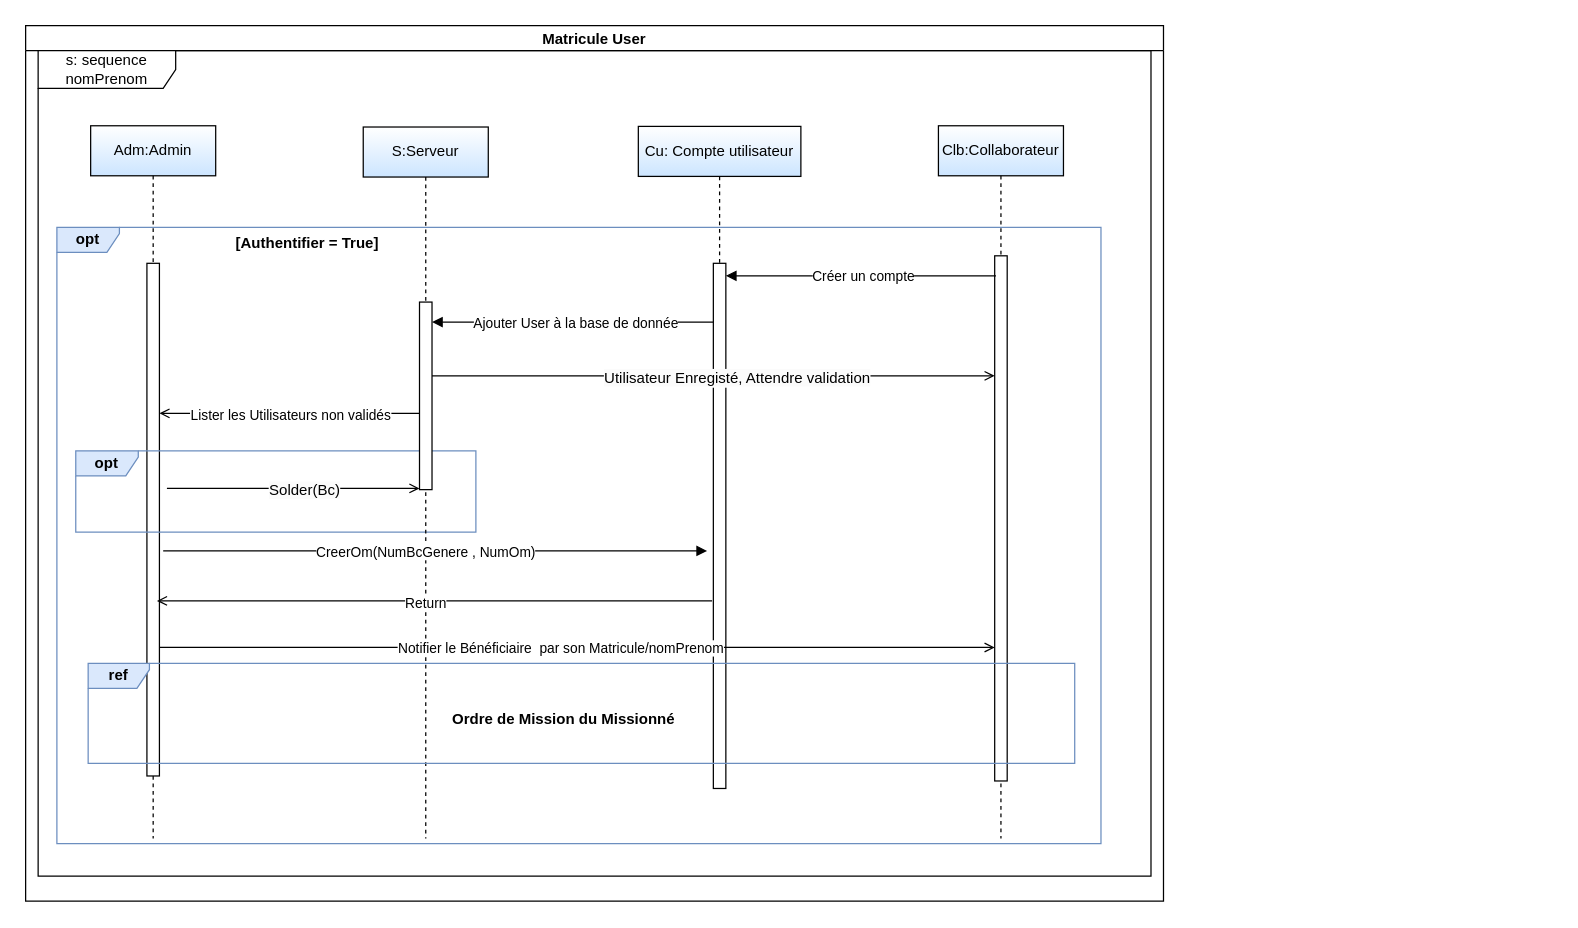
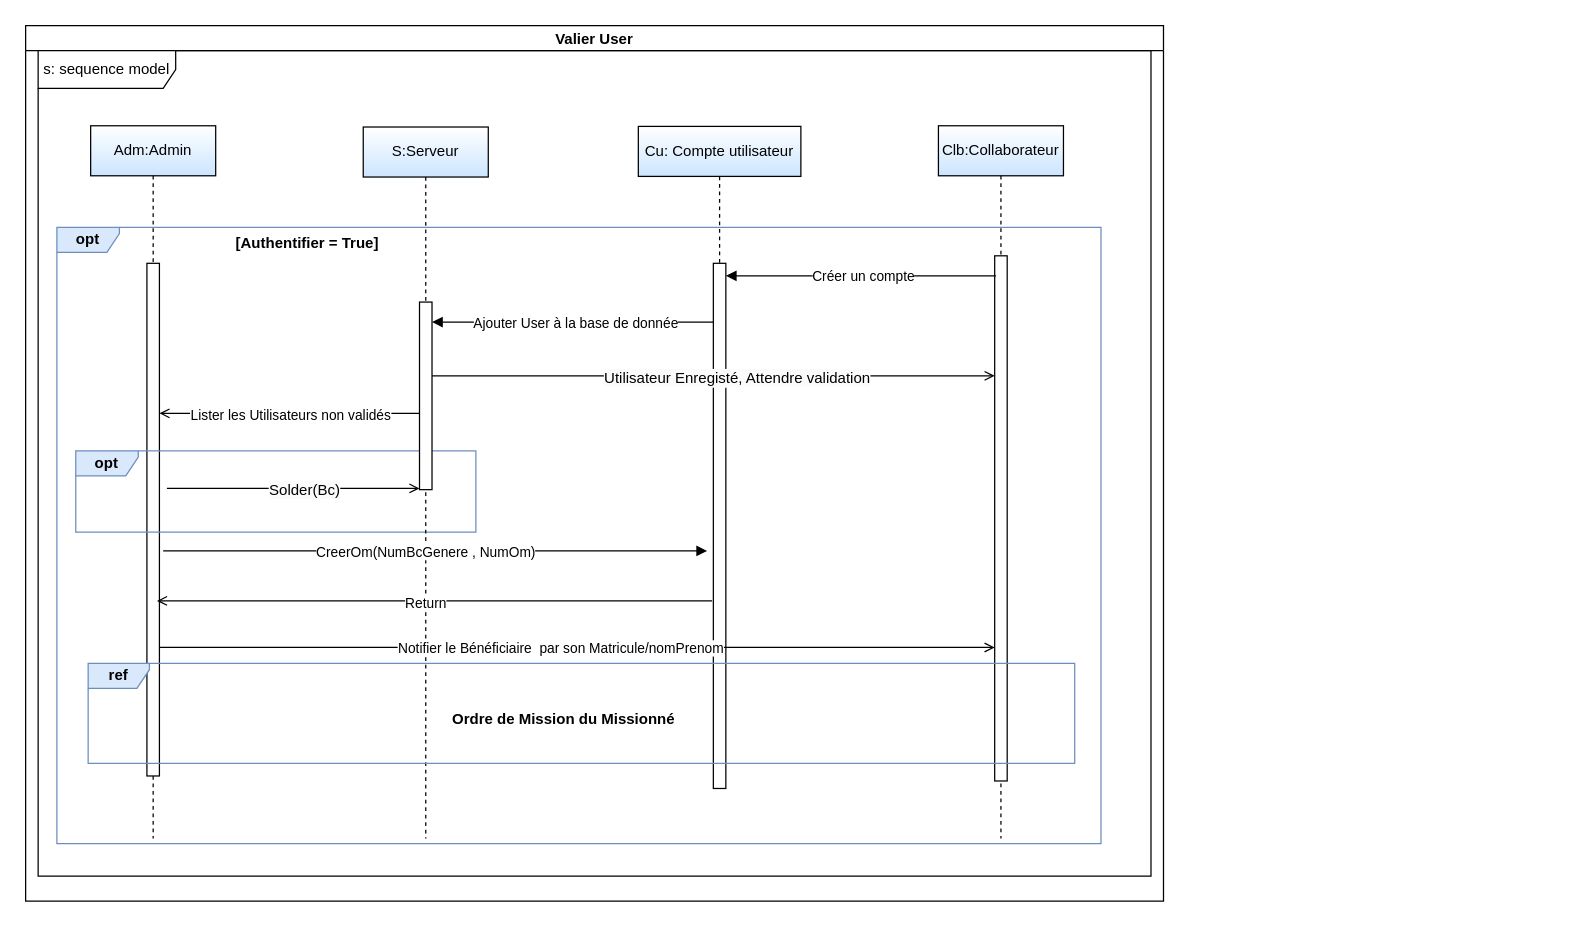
node "Matricule User": label "Matricule User" -> "Valier User"
node "s: sequence nomPrenom": label "s: sequence nomPrenom" -> "s: sequence model"
